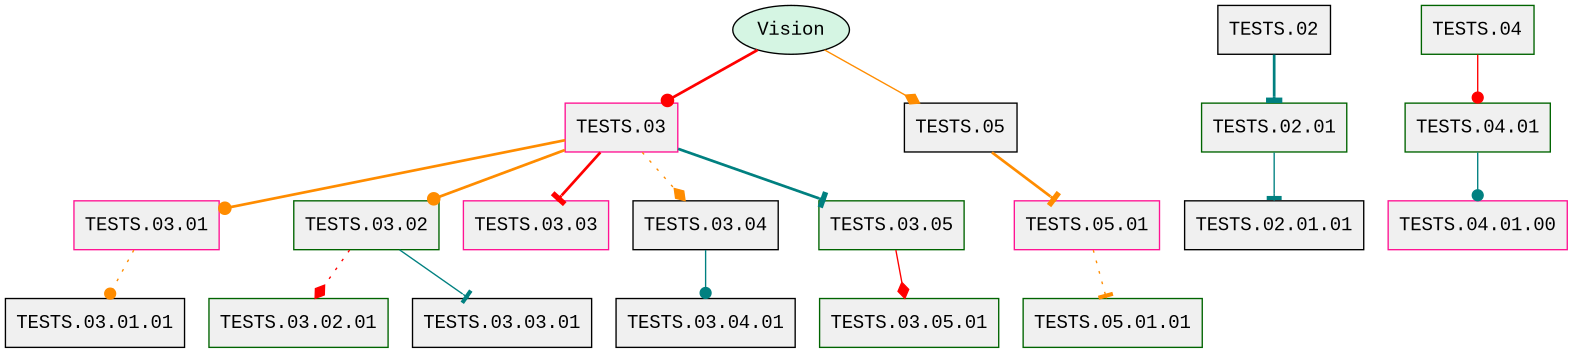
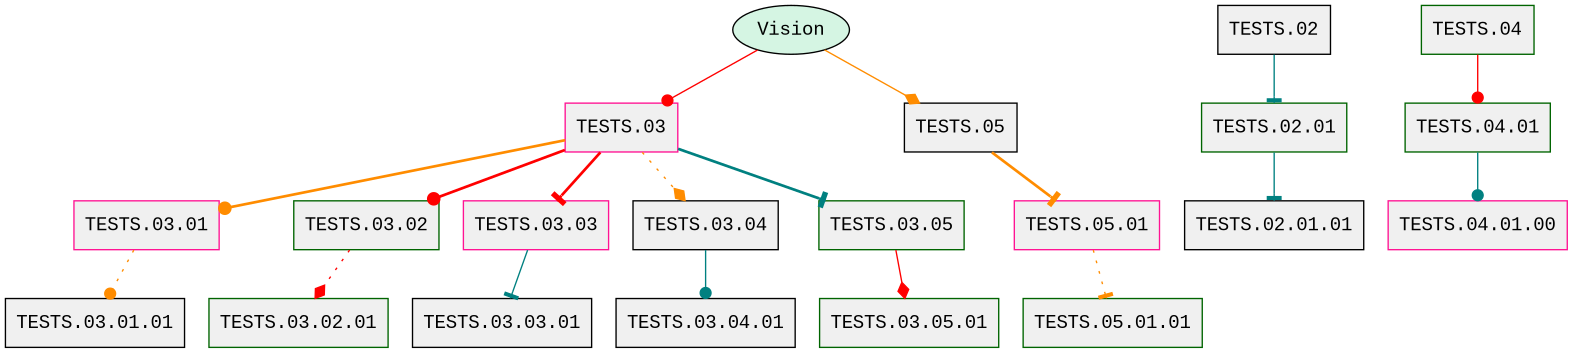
edge "Vision" -> "TESTS.03": style bold -> solid
edge "TESTS.02" -> "TESTS.02.01": style bold -> solid
edge "TESTS.03" -> "TESTS.03.02": color darkorange -> red
edge "TESTS.03.02" -> "TESTS.03.03.01": now "TESTS.03.03" -> "TESTS.03.03.01"
